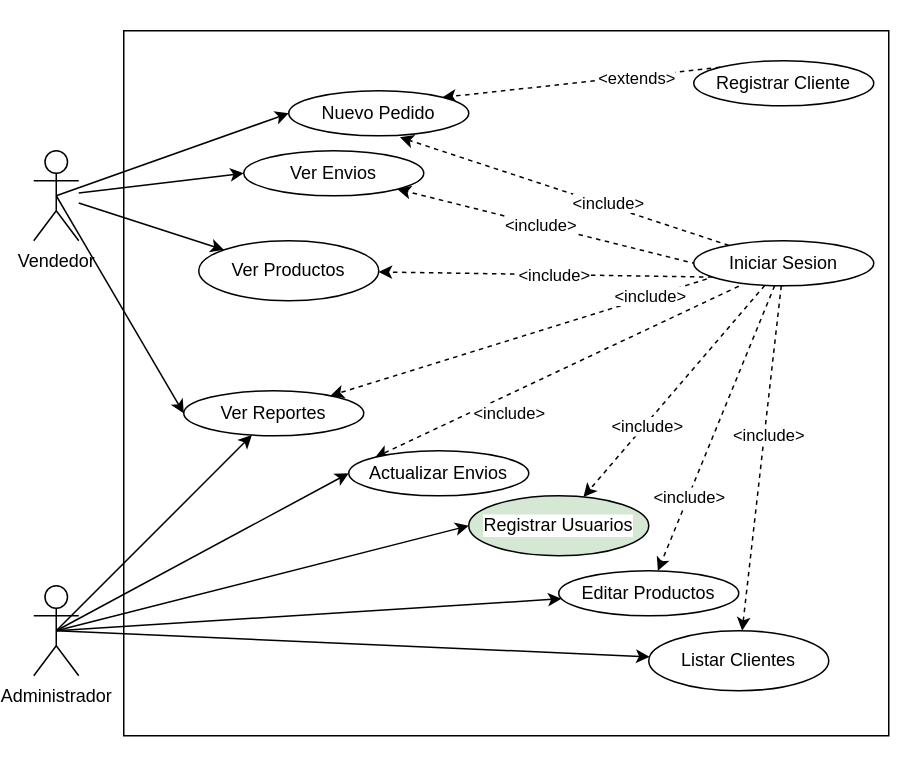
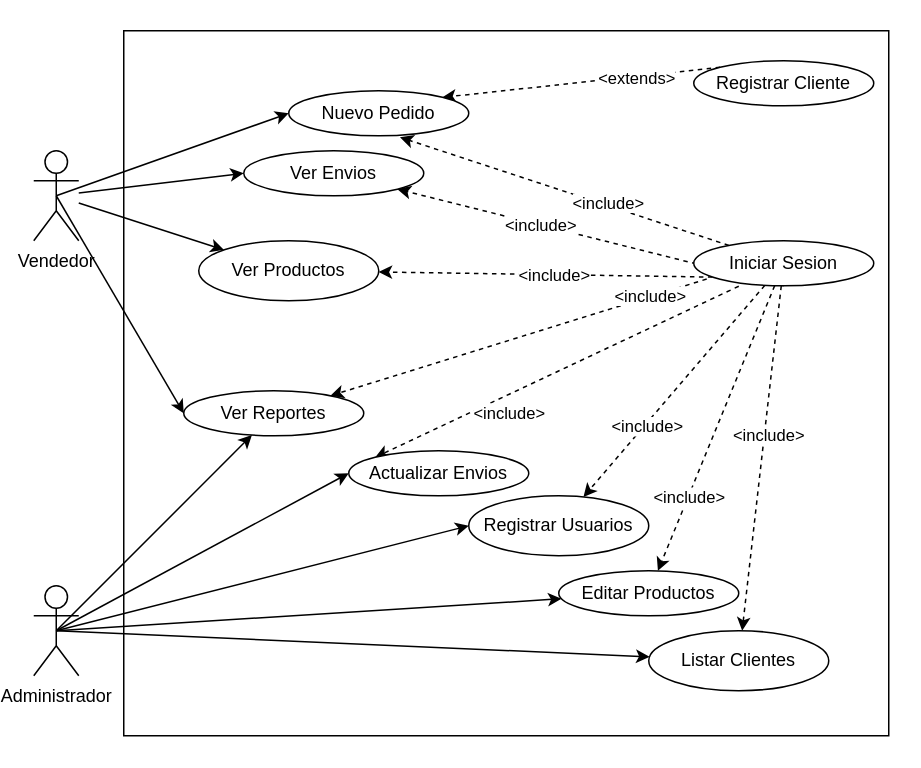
node "Registrar Usuarios": fillcolor #d5e8d4 -> #ffffff
